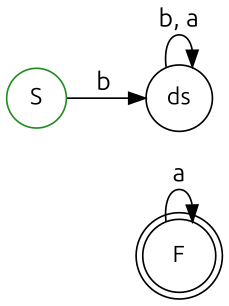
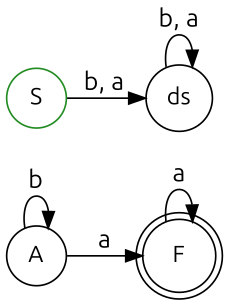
edge "S" -> "ds": label "b" -> "b, a"
node "A": added
